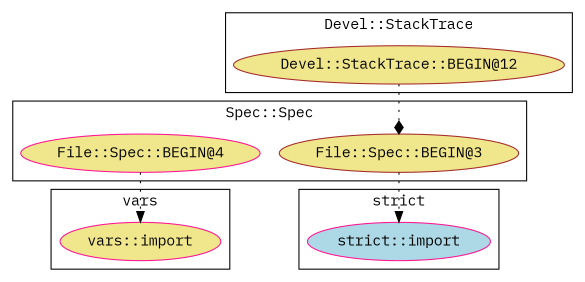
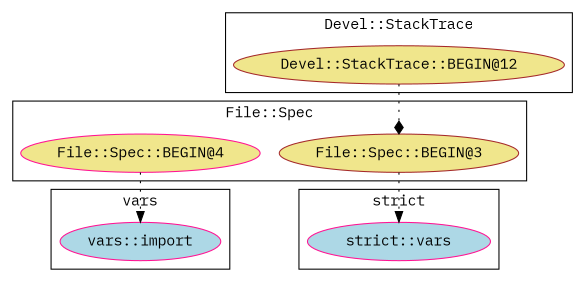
cluster "Spec::Spec": label "Spec::Spec" -> "File::Spec"
node "vars::import": fillcolor khaki -> lightblue
node "strict::import": label "strict::import" -> "strict::vars"
